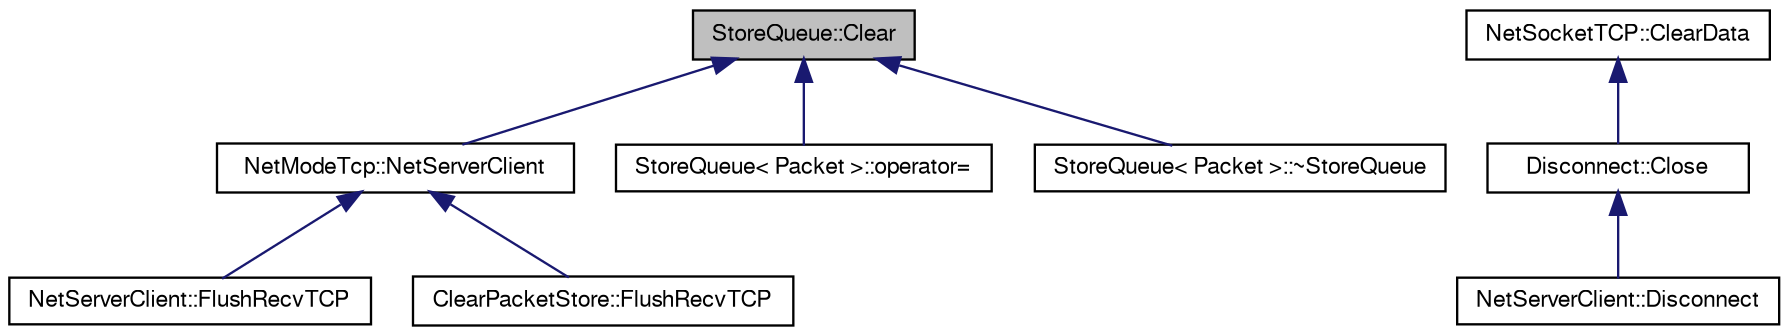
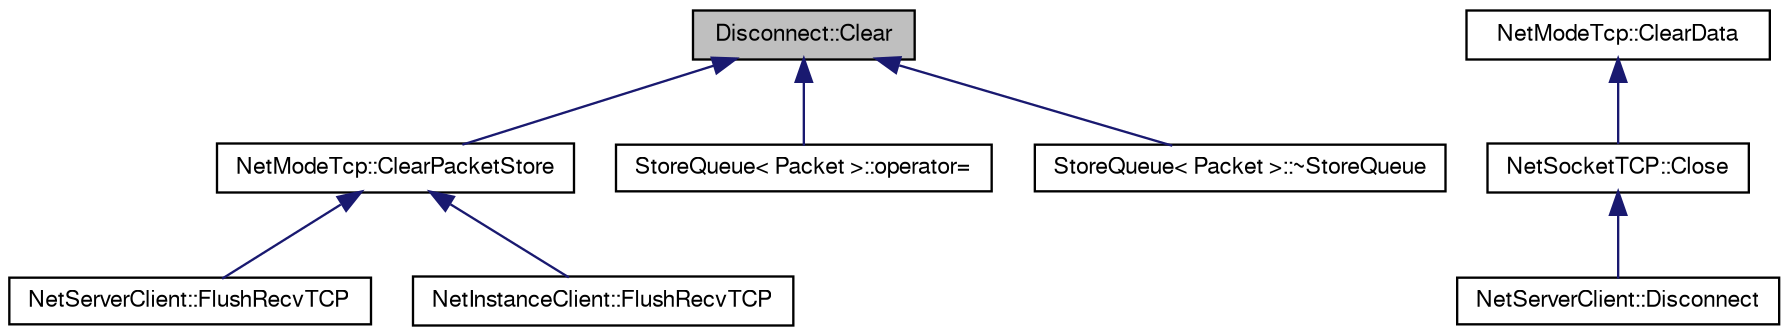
node "StoreQueue::Clear": label "StoreQueue::Clear" -> "Disconnect::Clear"
node "NetSocketTCP::ClearData": label "NetSocketTCP::ClearData" -> "NetModeTcp::ClearData"
node "NetModeTcp::NetServerClient": label "NetModeTcp::NetServerClient" -> "NetModeTcp::ClearPacketStore"
node "Disconnect::Close": label "Disconnect::Close" -> "NetSocketTCP::Close"
node "ClearPacketStore::FlushRecvTCP": label "ClearPacketStore::FlushRecvTCP" -> "NetInstanceClient::FlushRecvTCP"
